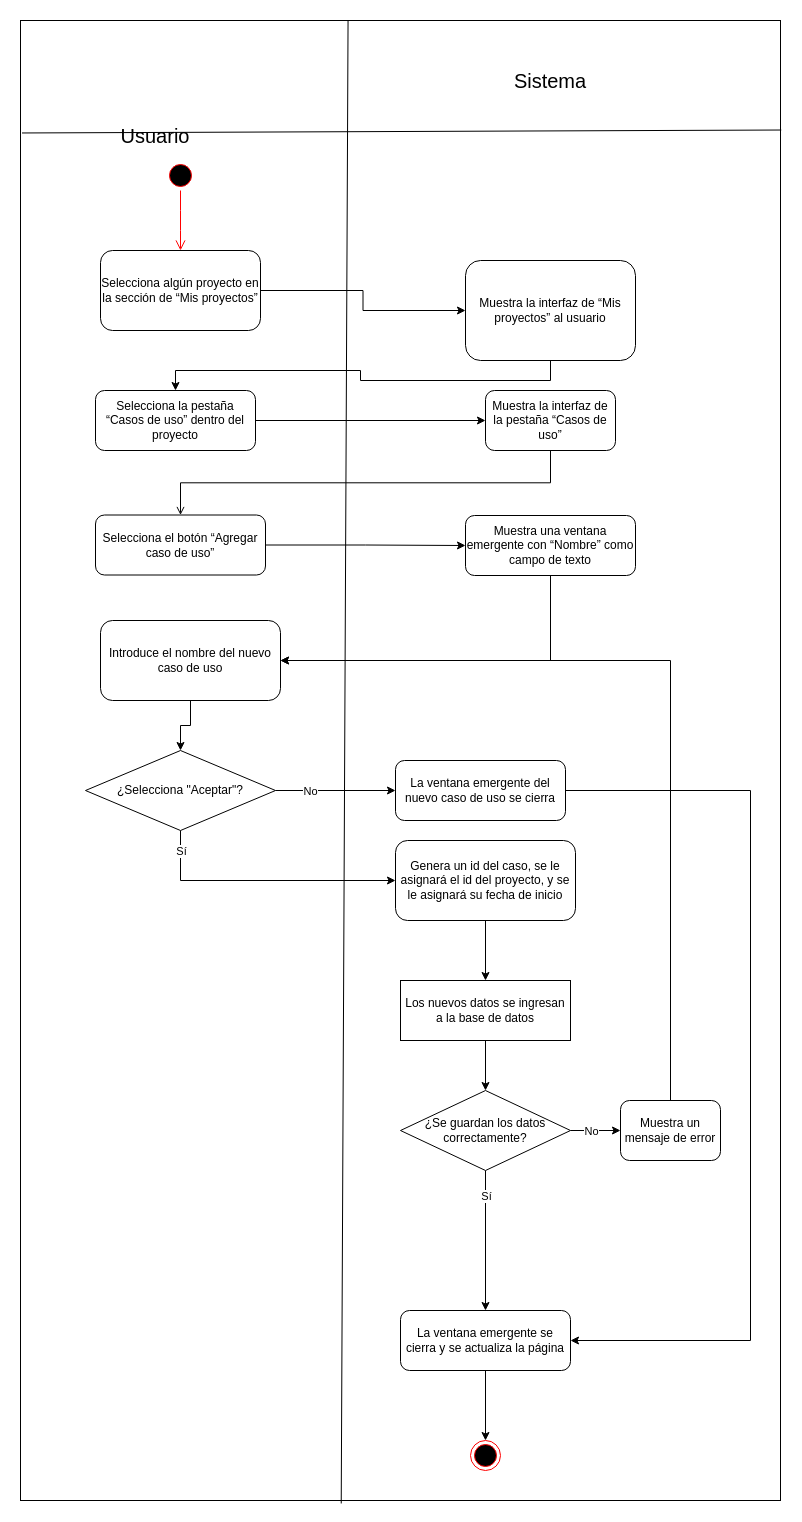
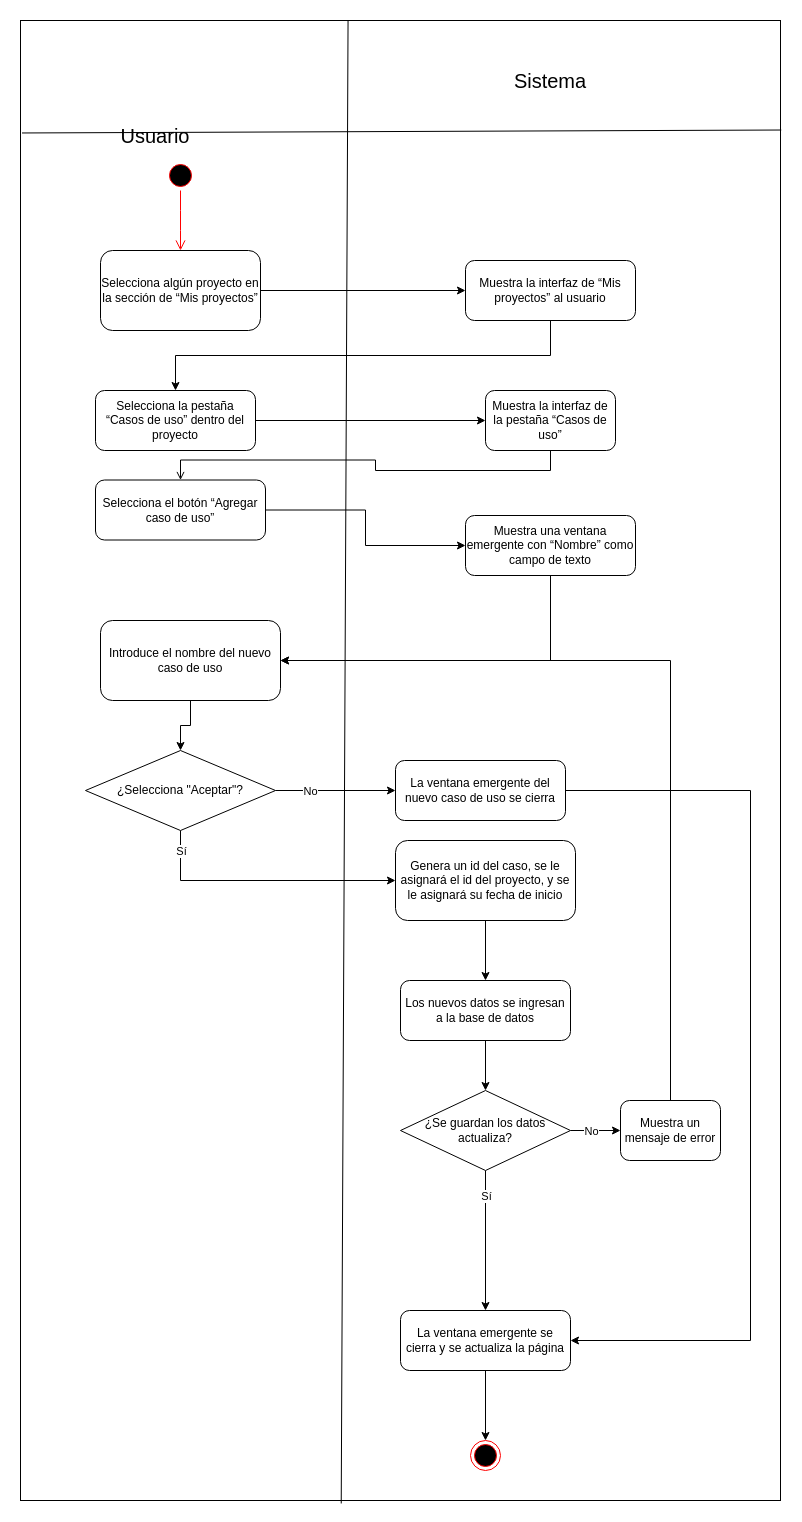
node "Muestra la interfaz de “Mis proyectos” al usuario": size 170x100 -> 170x60
node "Selecciona el botón “Agregar caso de uso”": moved (181, 545) -> (181, 510)
node "Los nuevos datos se ingresan a la base de datos": shape rectangle -> rounded rectangle
node "¿Se guardan los datos correctamente?": label "¿Se guardan los datos correctamente?" -> "¿Se guardan los datos actualiza?"
